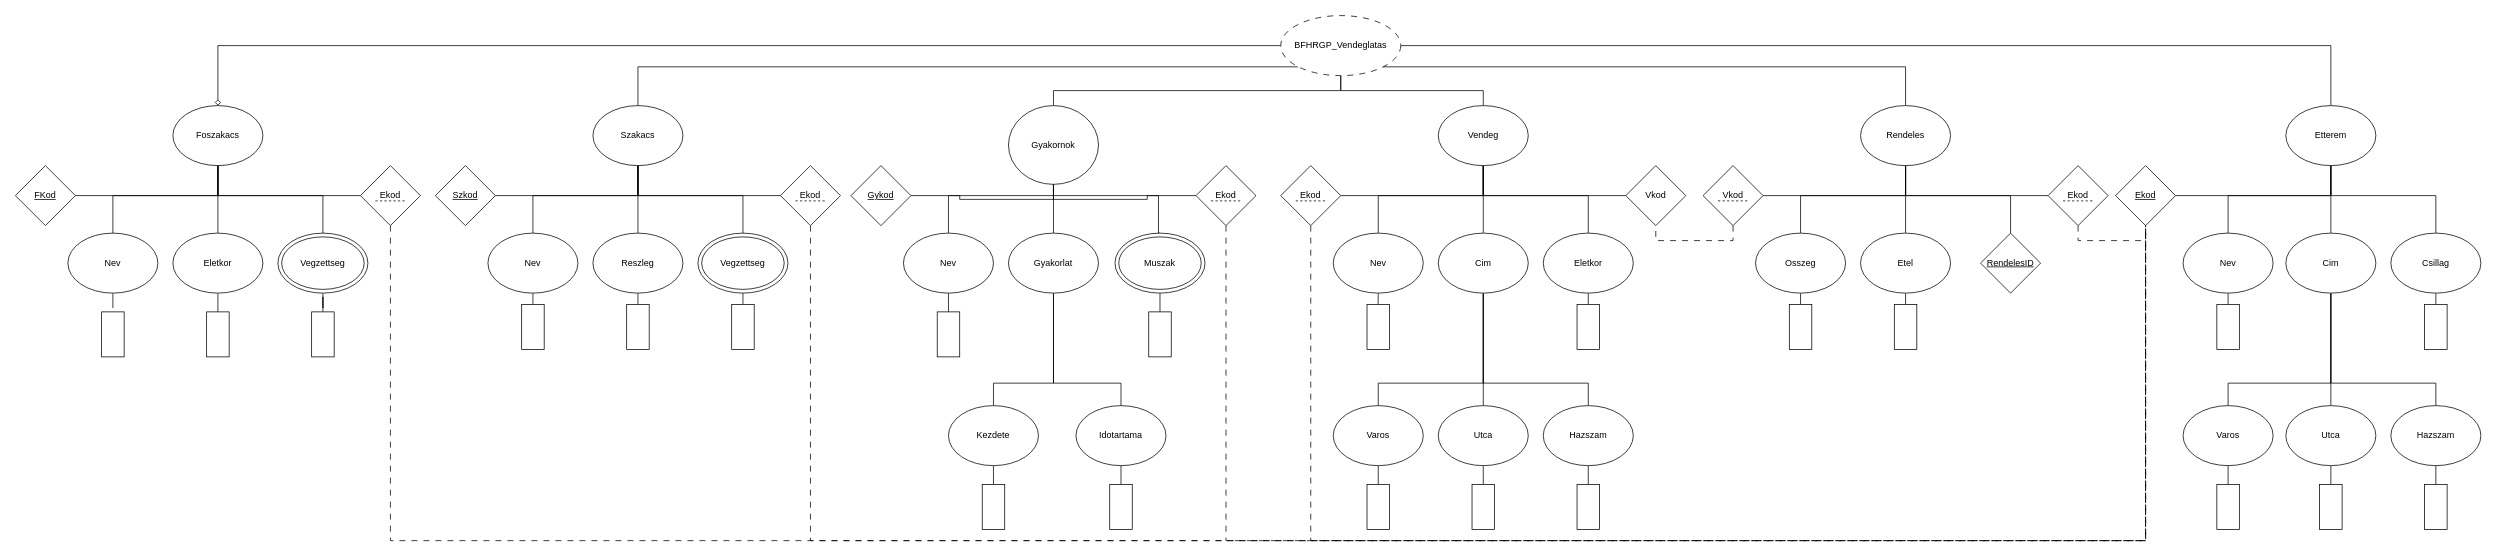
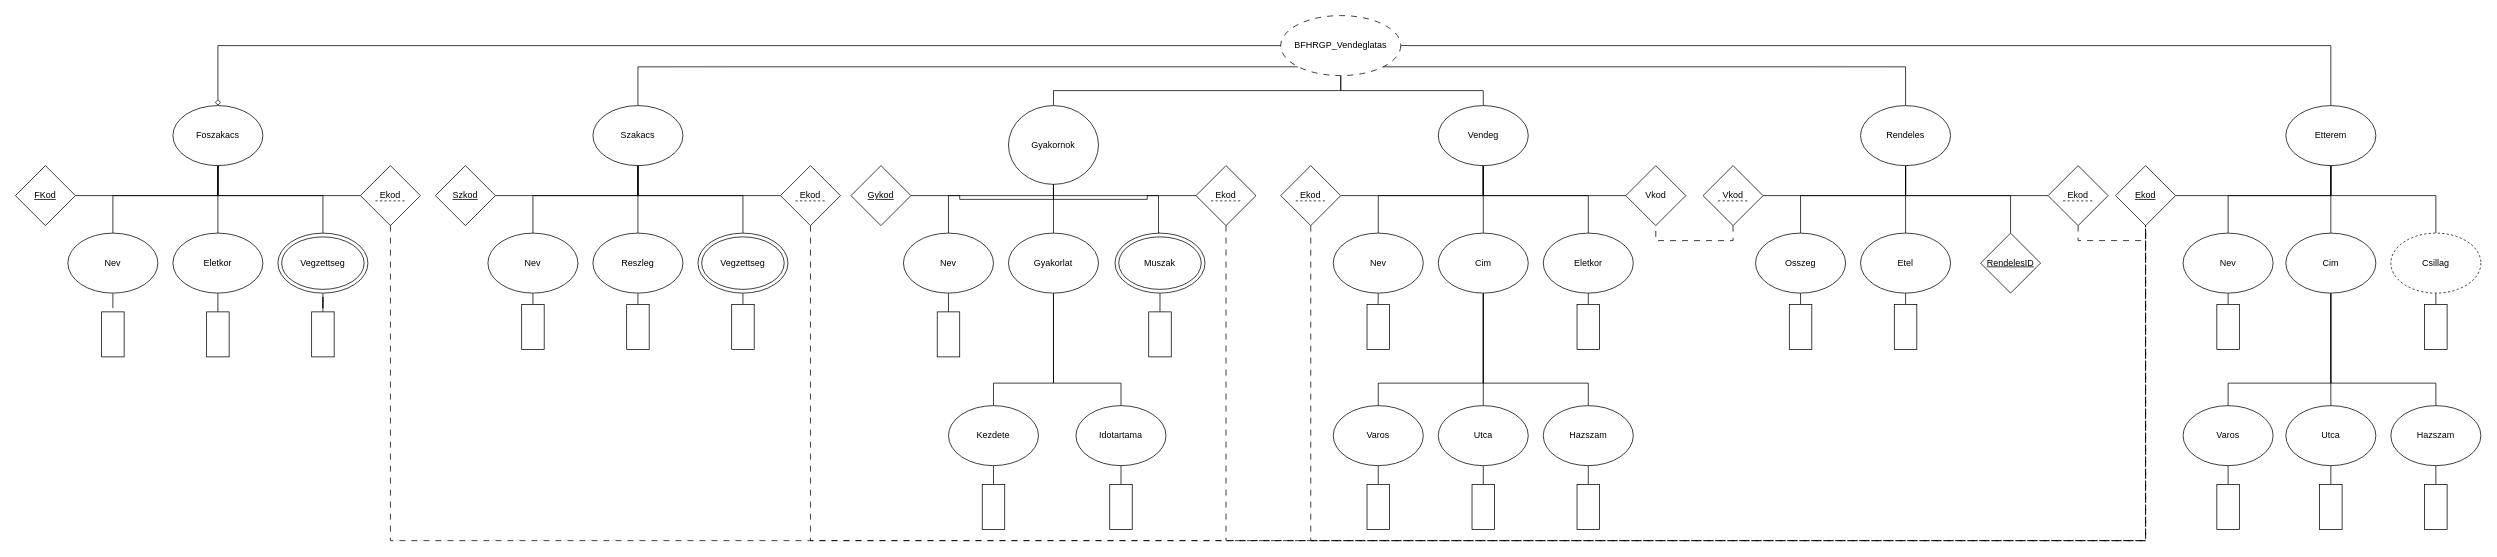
node "Csillag": style solid -> dashed
